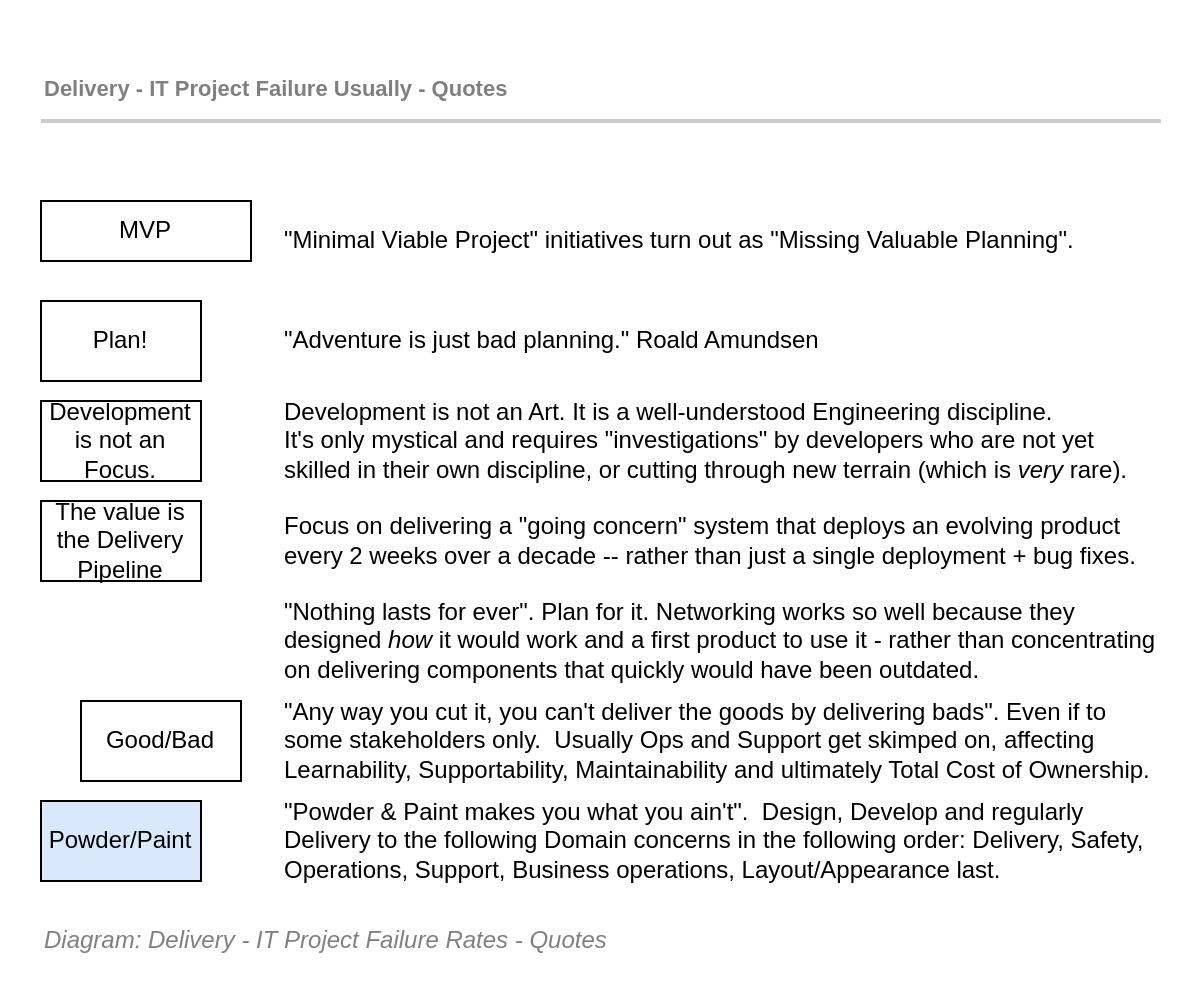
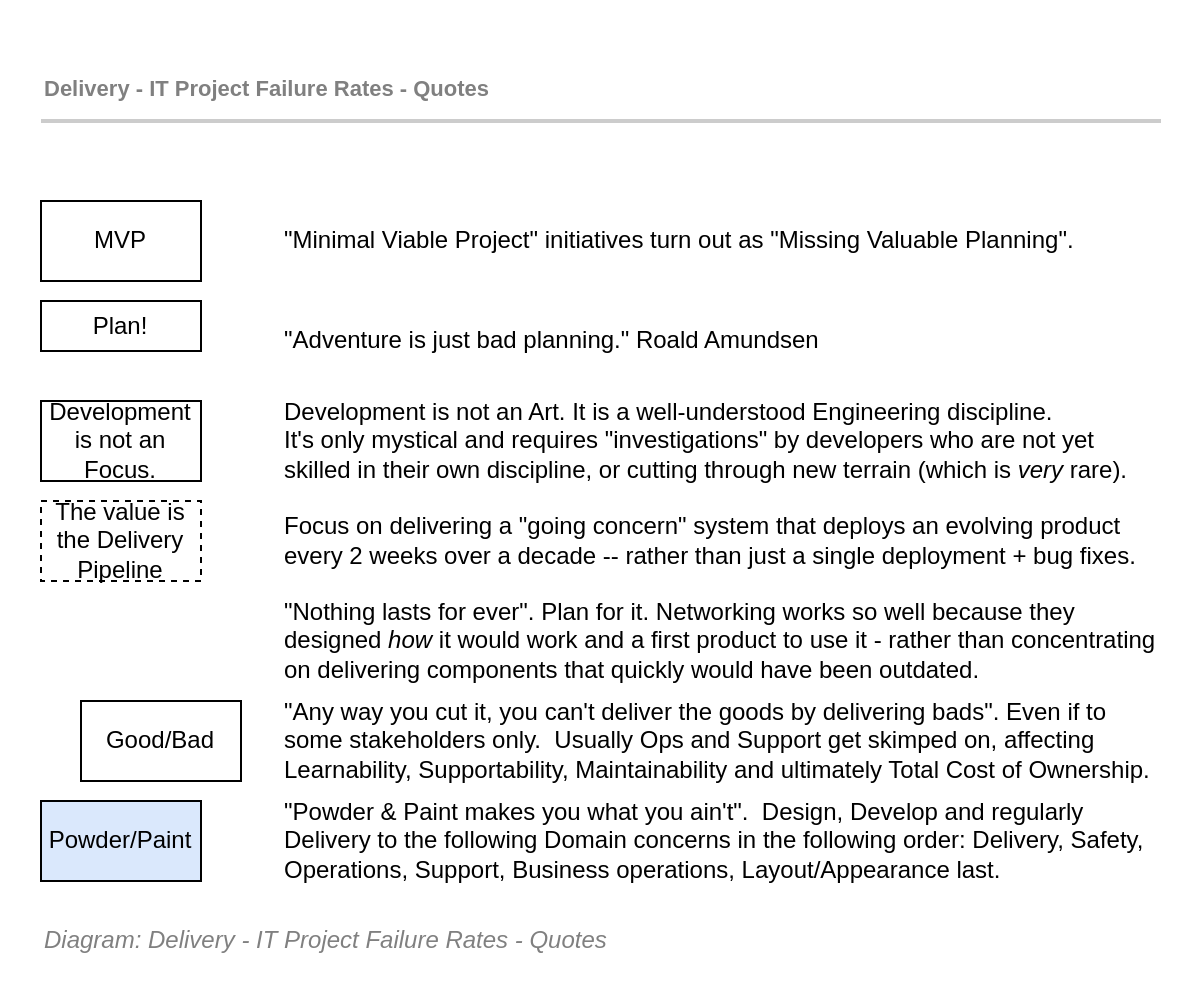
node "Delivery - IT Project Failure Usually - Quotes": label "Delivery - IT Project Failure Usually - Quotes" -> "Delivery - IT Project Failure Rates - Quotes"
node "MVP": size 210x60 -> 160x80
node "Plan!": size 160x80 -> 160x50
node "The value is the Delivery Pipeline": style solid -> dashed
